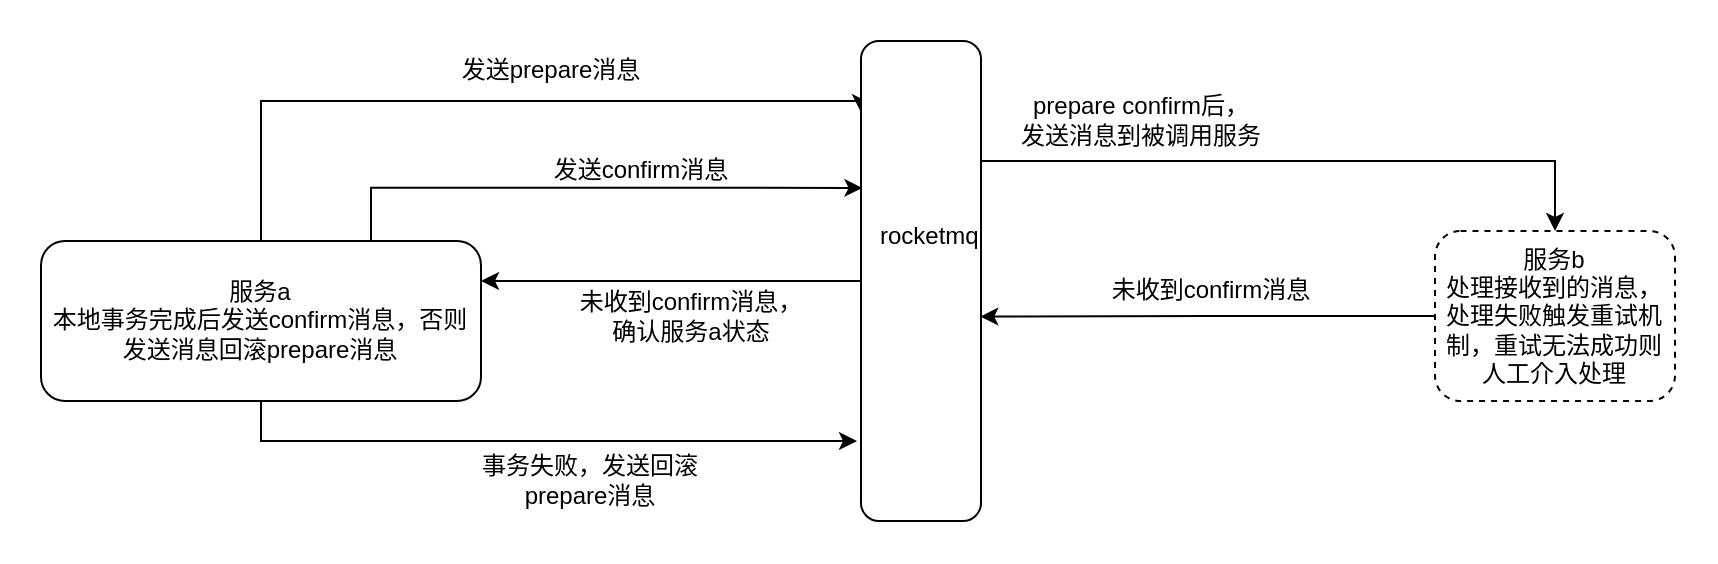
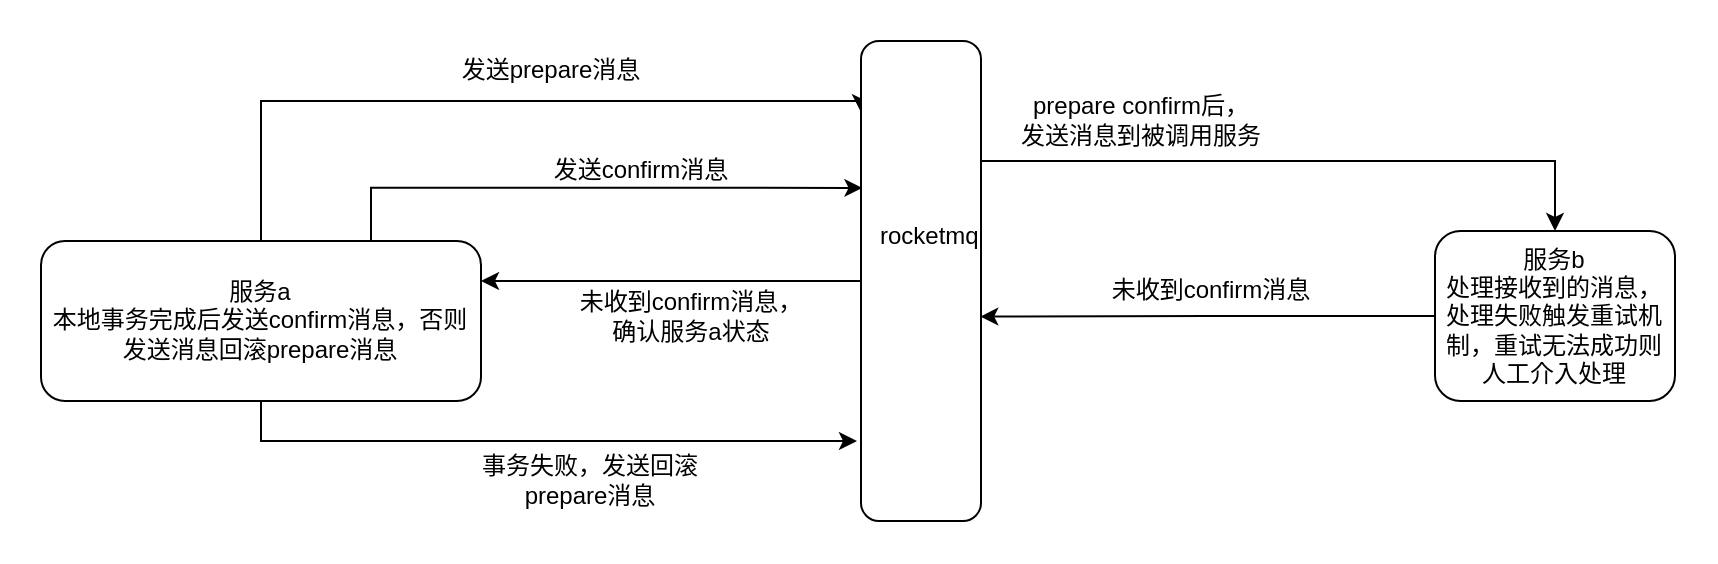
node "服务b 处理接收到的消息，处理失败触发重试机制，重试无法成功则人工介入处理": style dashed -> solid
